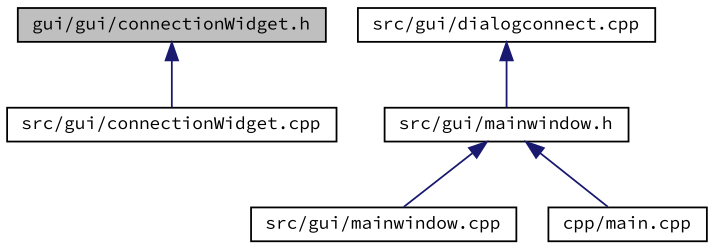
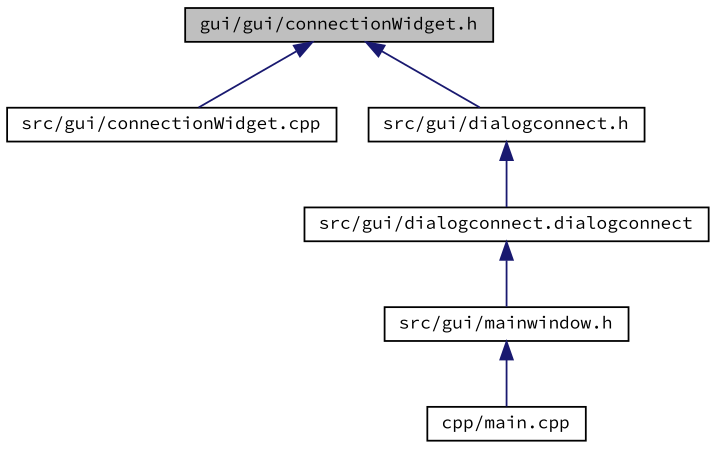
node "src/gui/dialogconnect.cpp": label "src/gui/dialogconnect.cpp" -> "src/gui/dialogconnect.dialogconnect"
node "src/gui/dialogconnect.h": added
node "src/gui/mainwindow.cpp": removed
